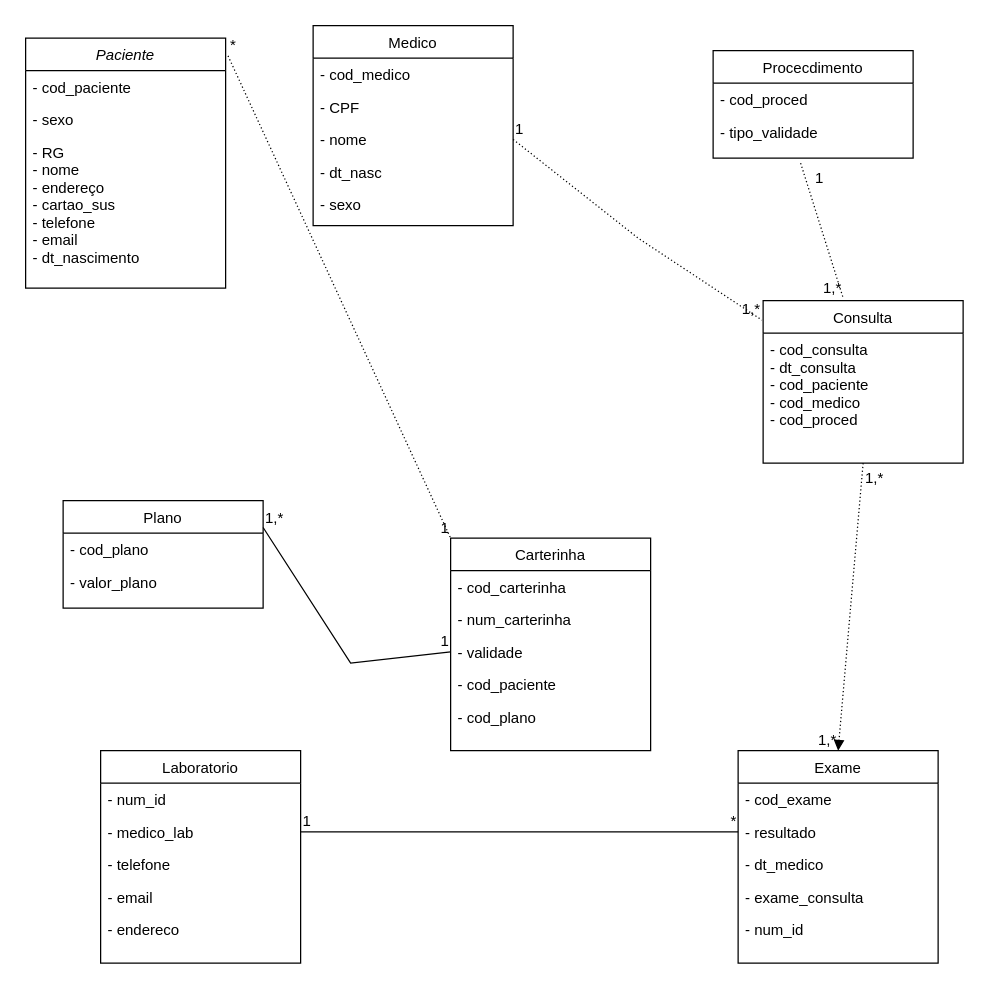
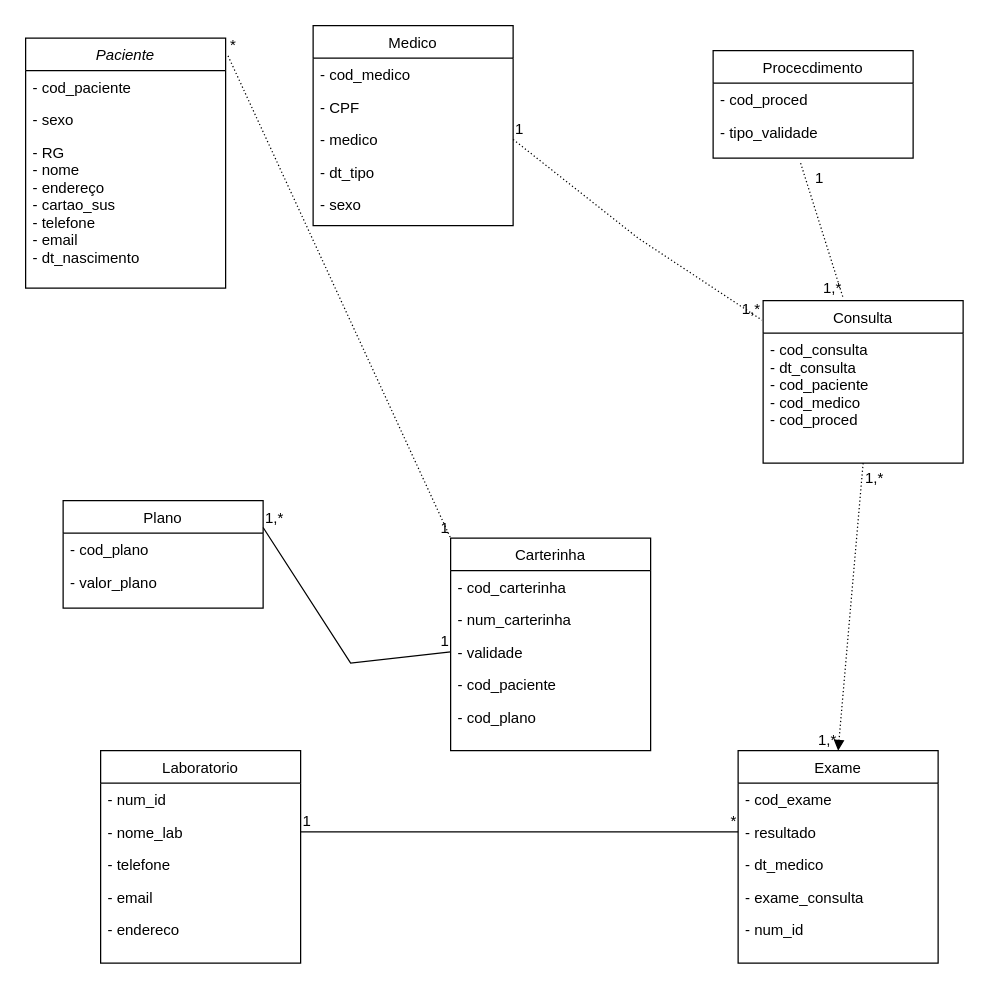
node "- nome": label "- nome" -> "- medico"
node "- dt_nasc": label "- dt_nasc" -> "- dt_tipo"
node "- medico_lab": label "- medico_lab" -> "- nome_lab"
